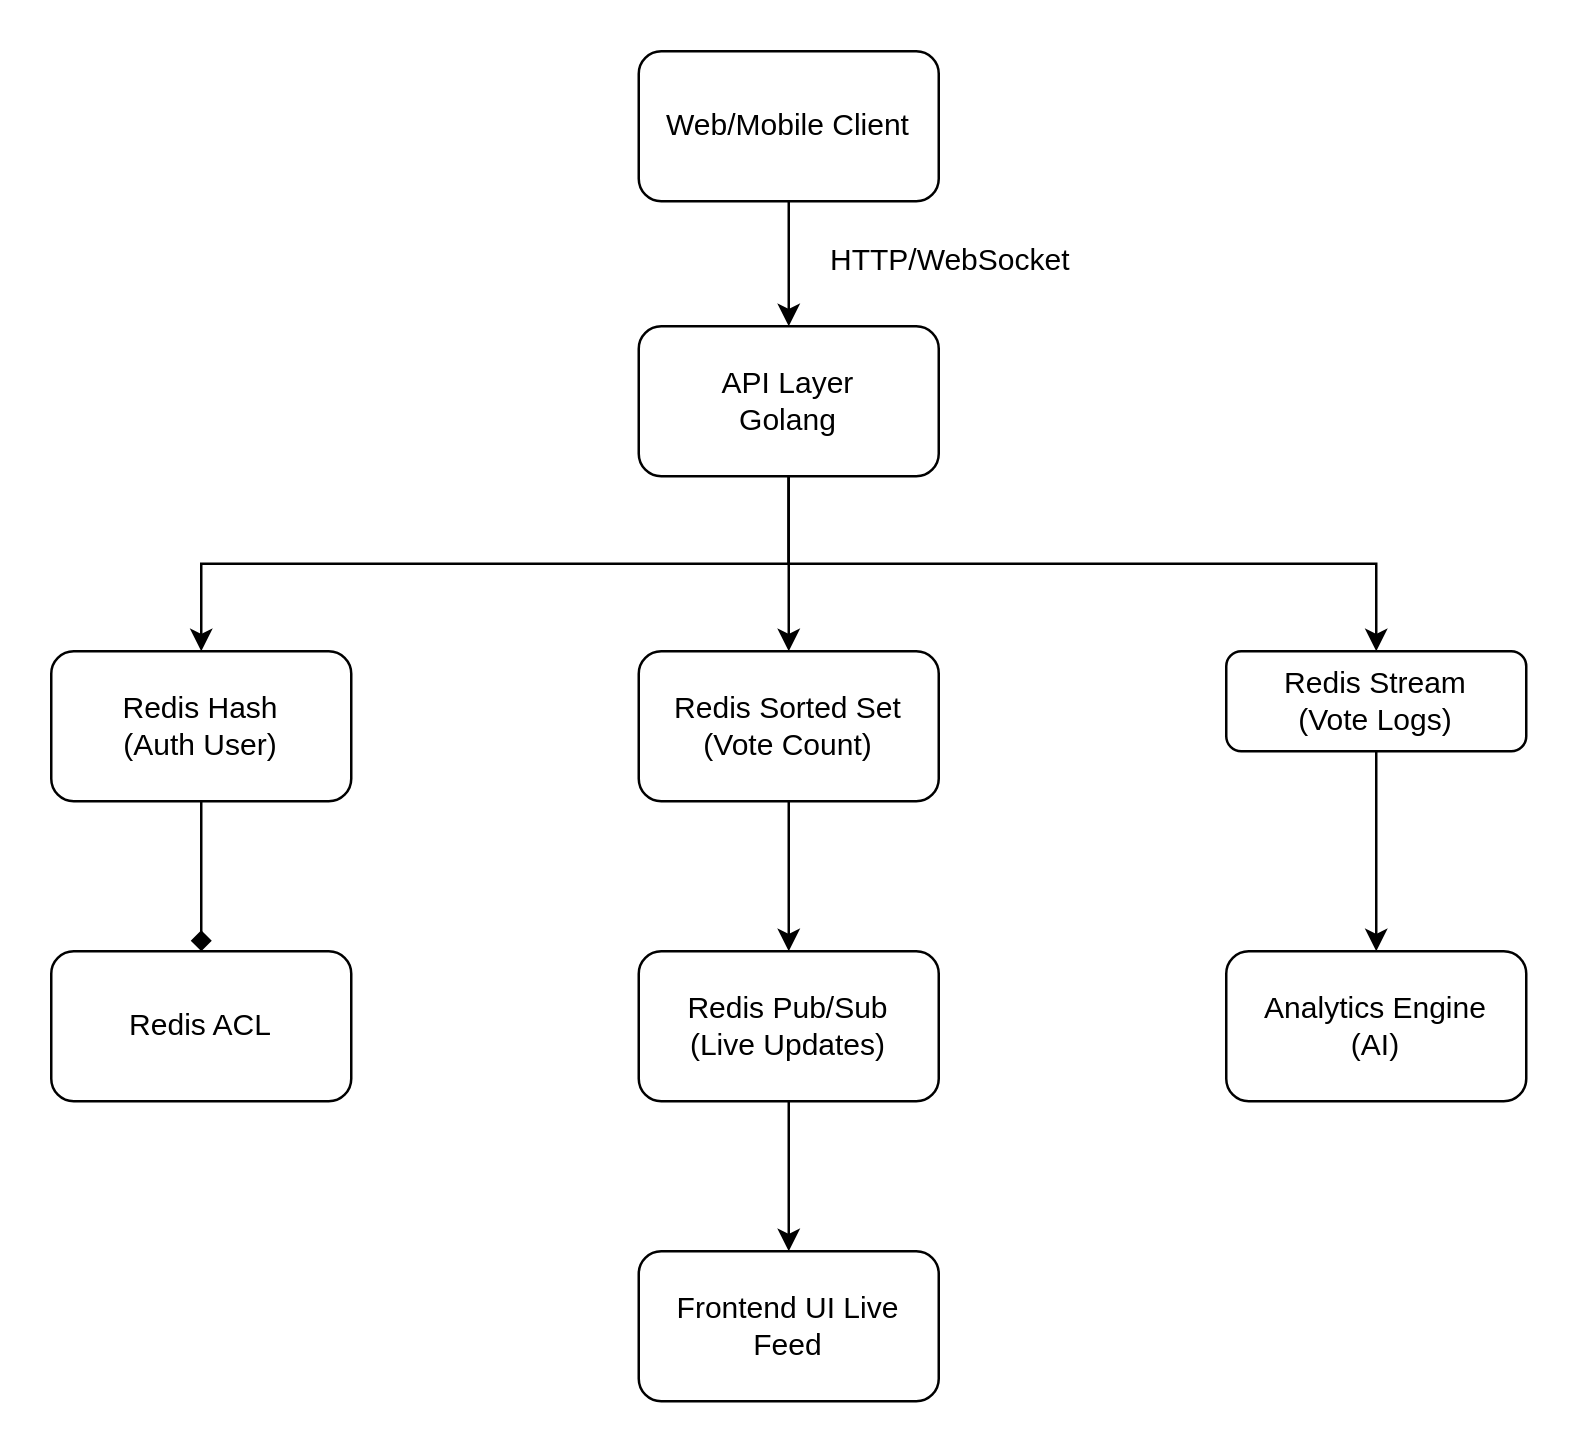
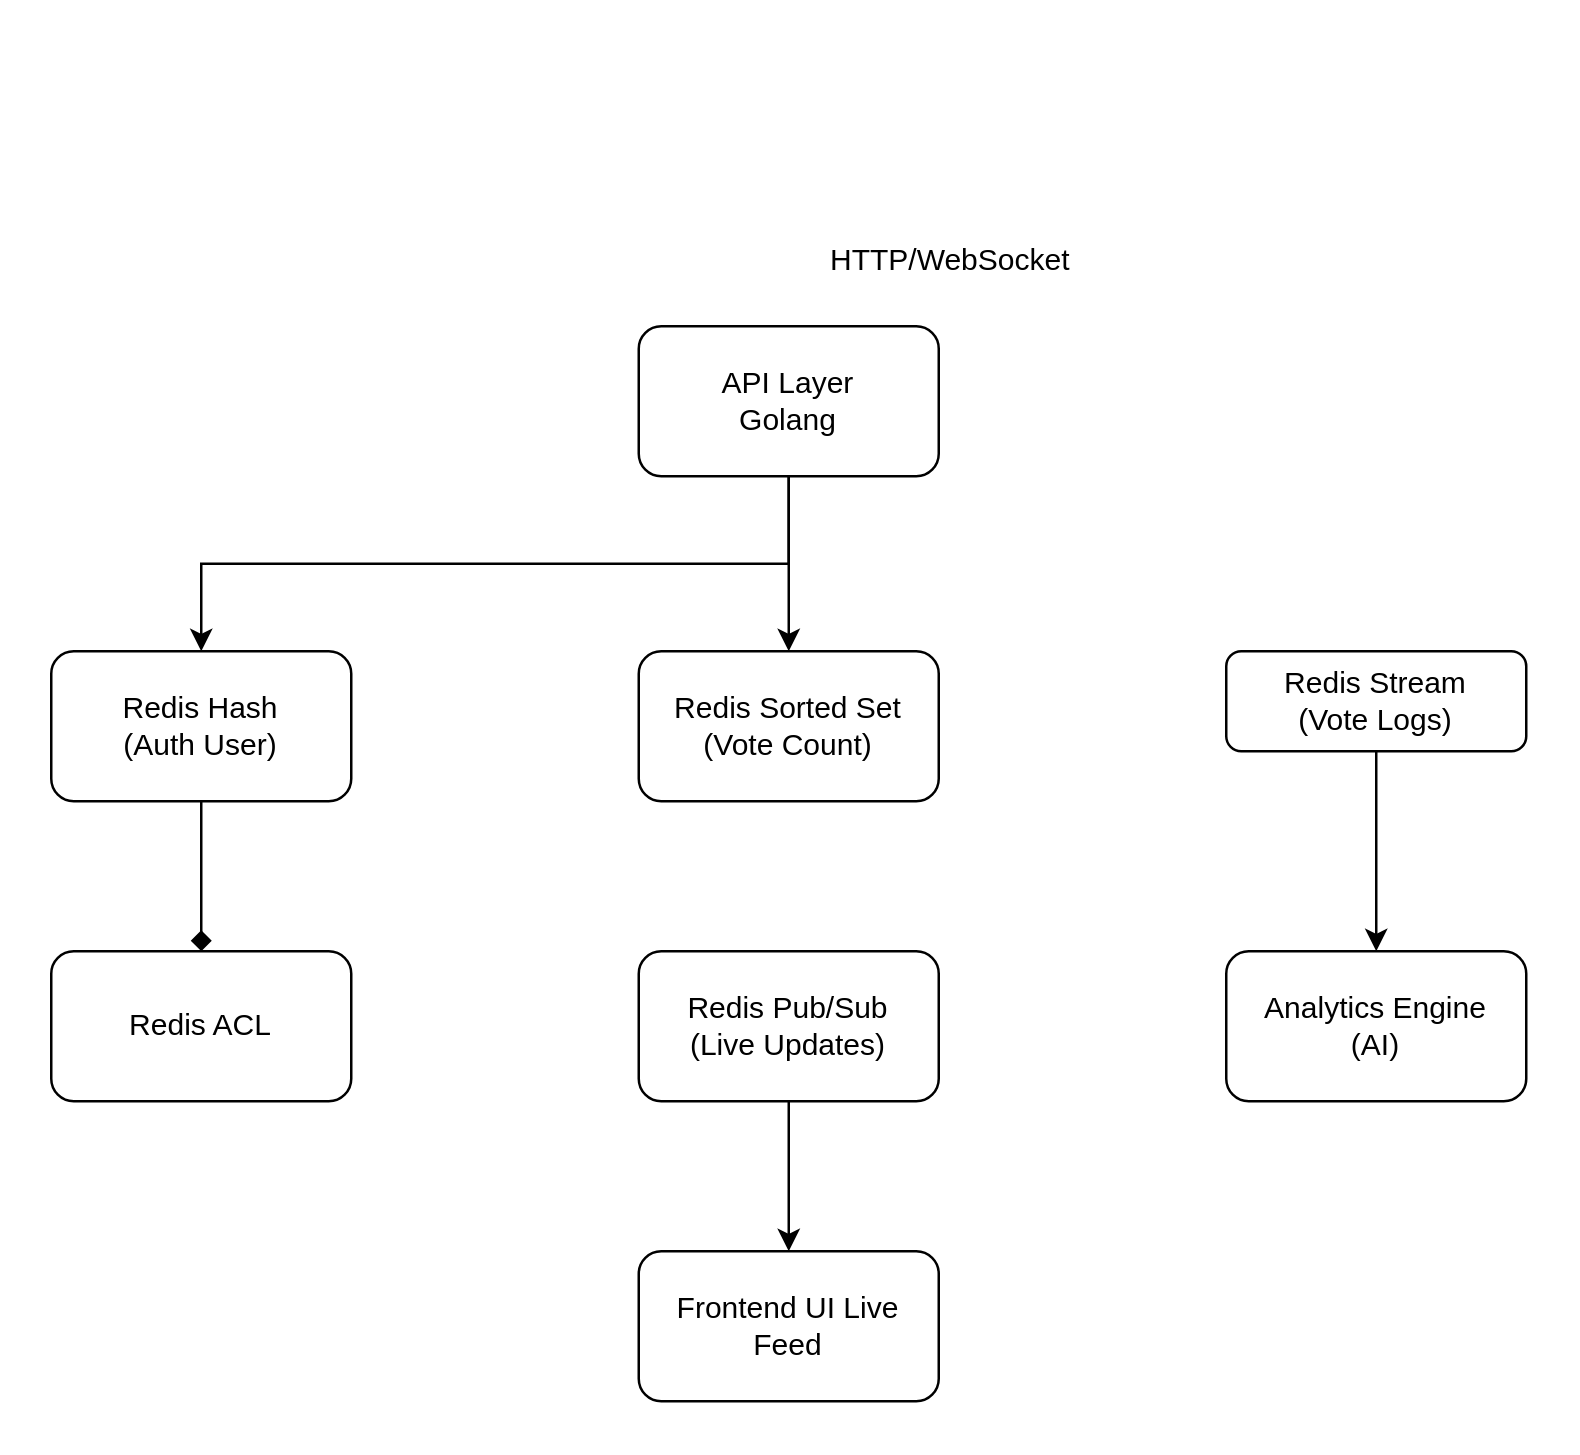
node "Web/Mobile Client": removed
edge "Web/Mobile Client" -> "API Layer Golang": removed
edge "API Layer Golang" -> "Redis Stream (Vote Logs)": removed
edge "Redis Sorted Set (Vote Count)" -> "Redis Pub/Sub (Live Updates)": removed
